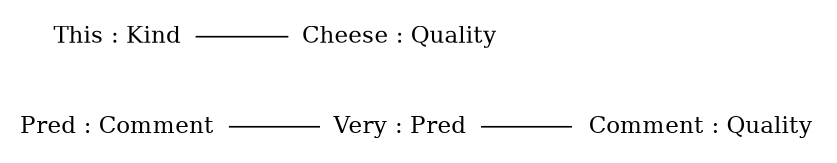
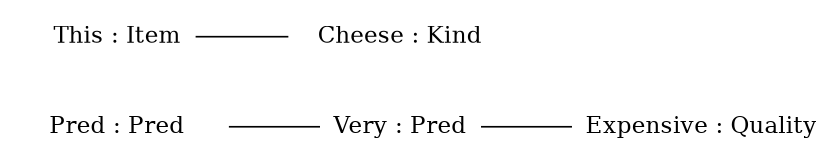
node "This : Kind": label "This : Kind" -> "This : Item"
node "Cheese : Quality": label "Cheese : Quality" -> "Cheese : Kind"
node "Pred : Comment": label "Pred : Comment" -> "Pred : Pred"
node "Comment : Quality": label "Comment : Quality" -> "Expensive : Quality"
